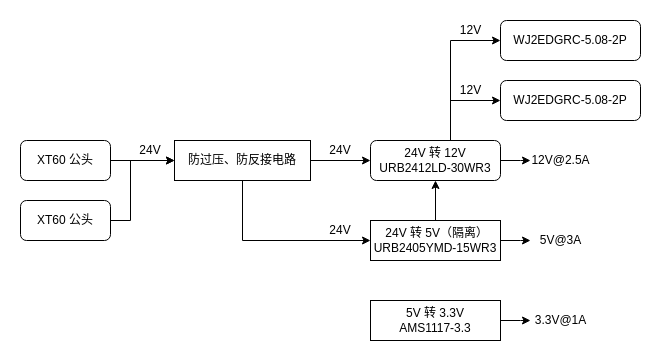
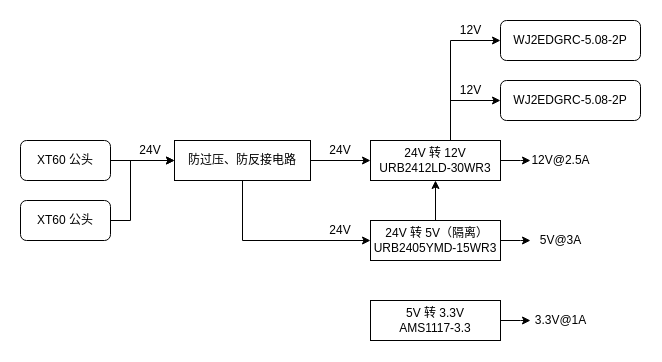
node "24V 转 12V URB2412LD-30WR3": shape rounded rectangle -> rectangle
